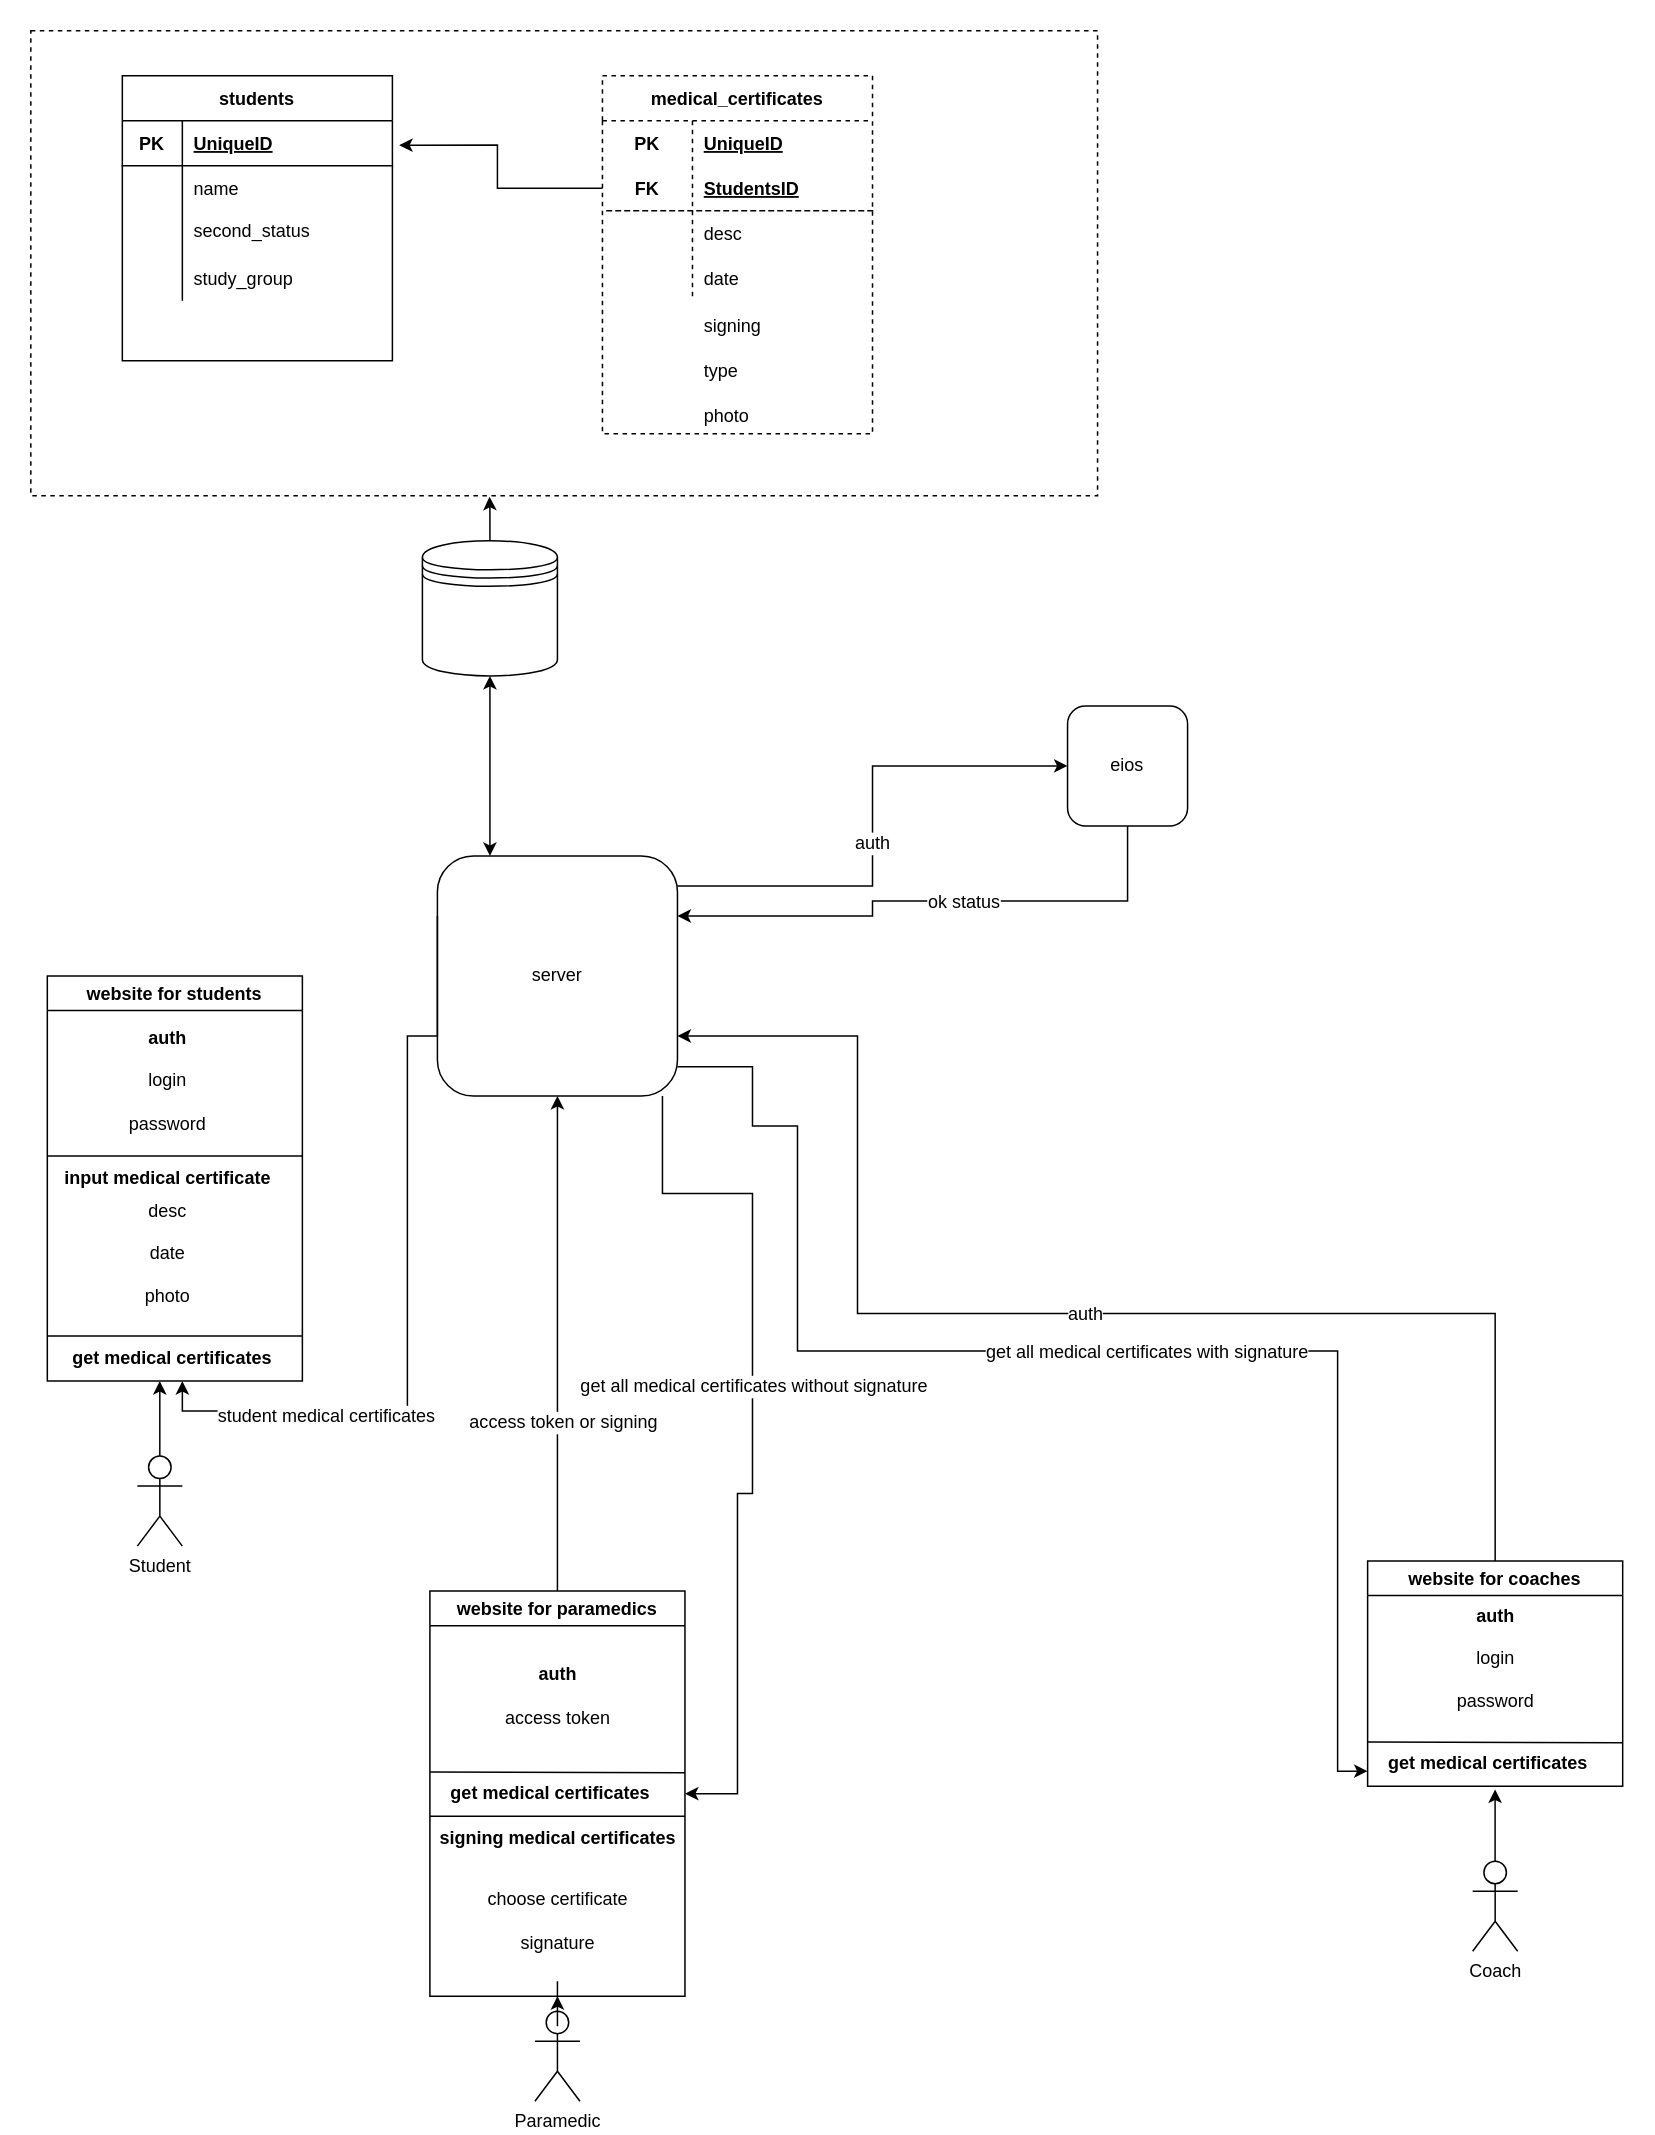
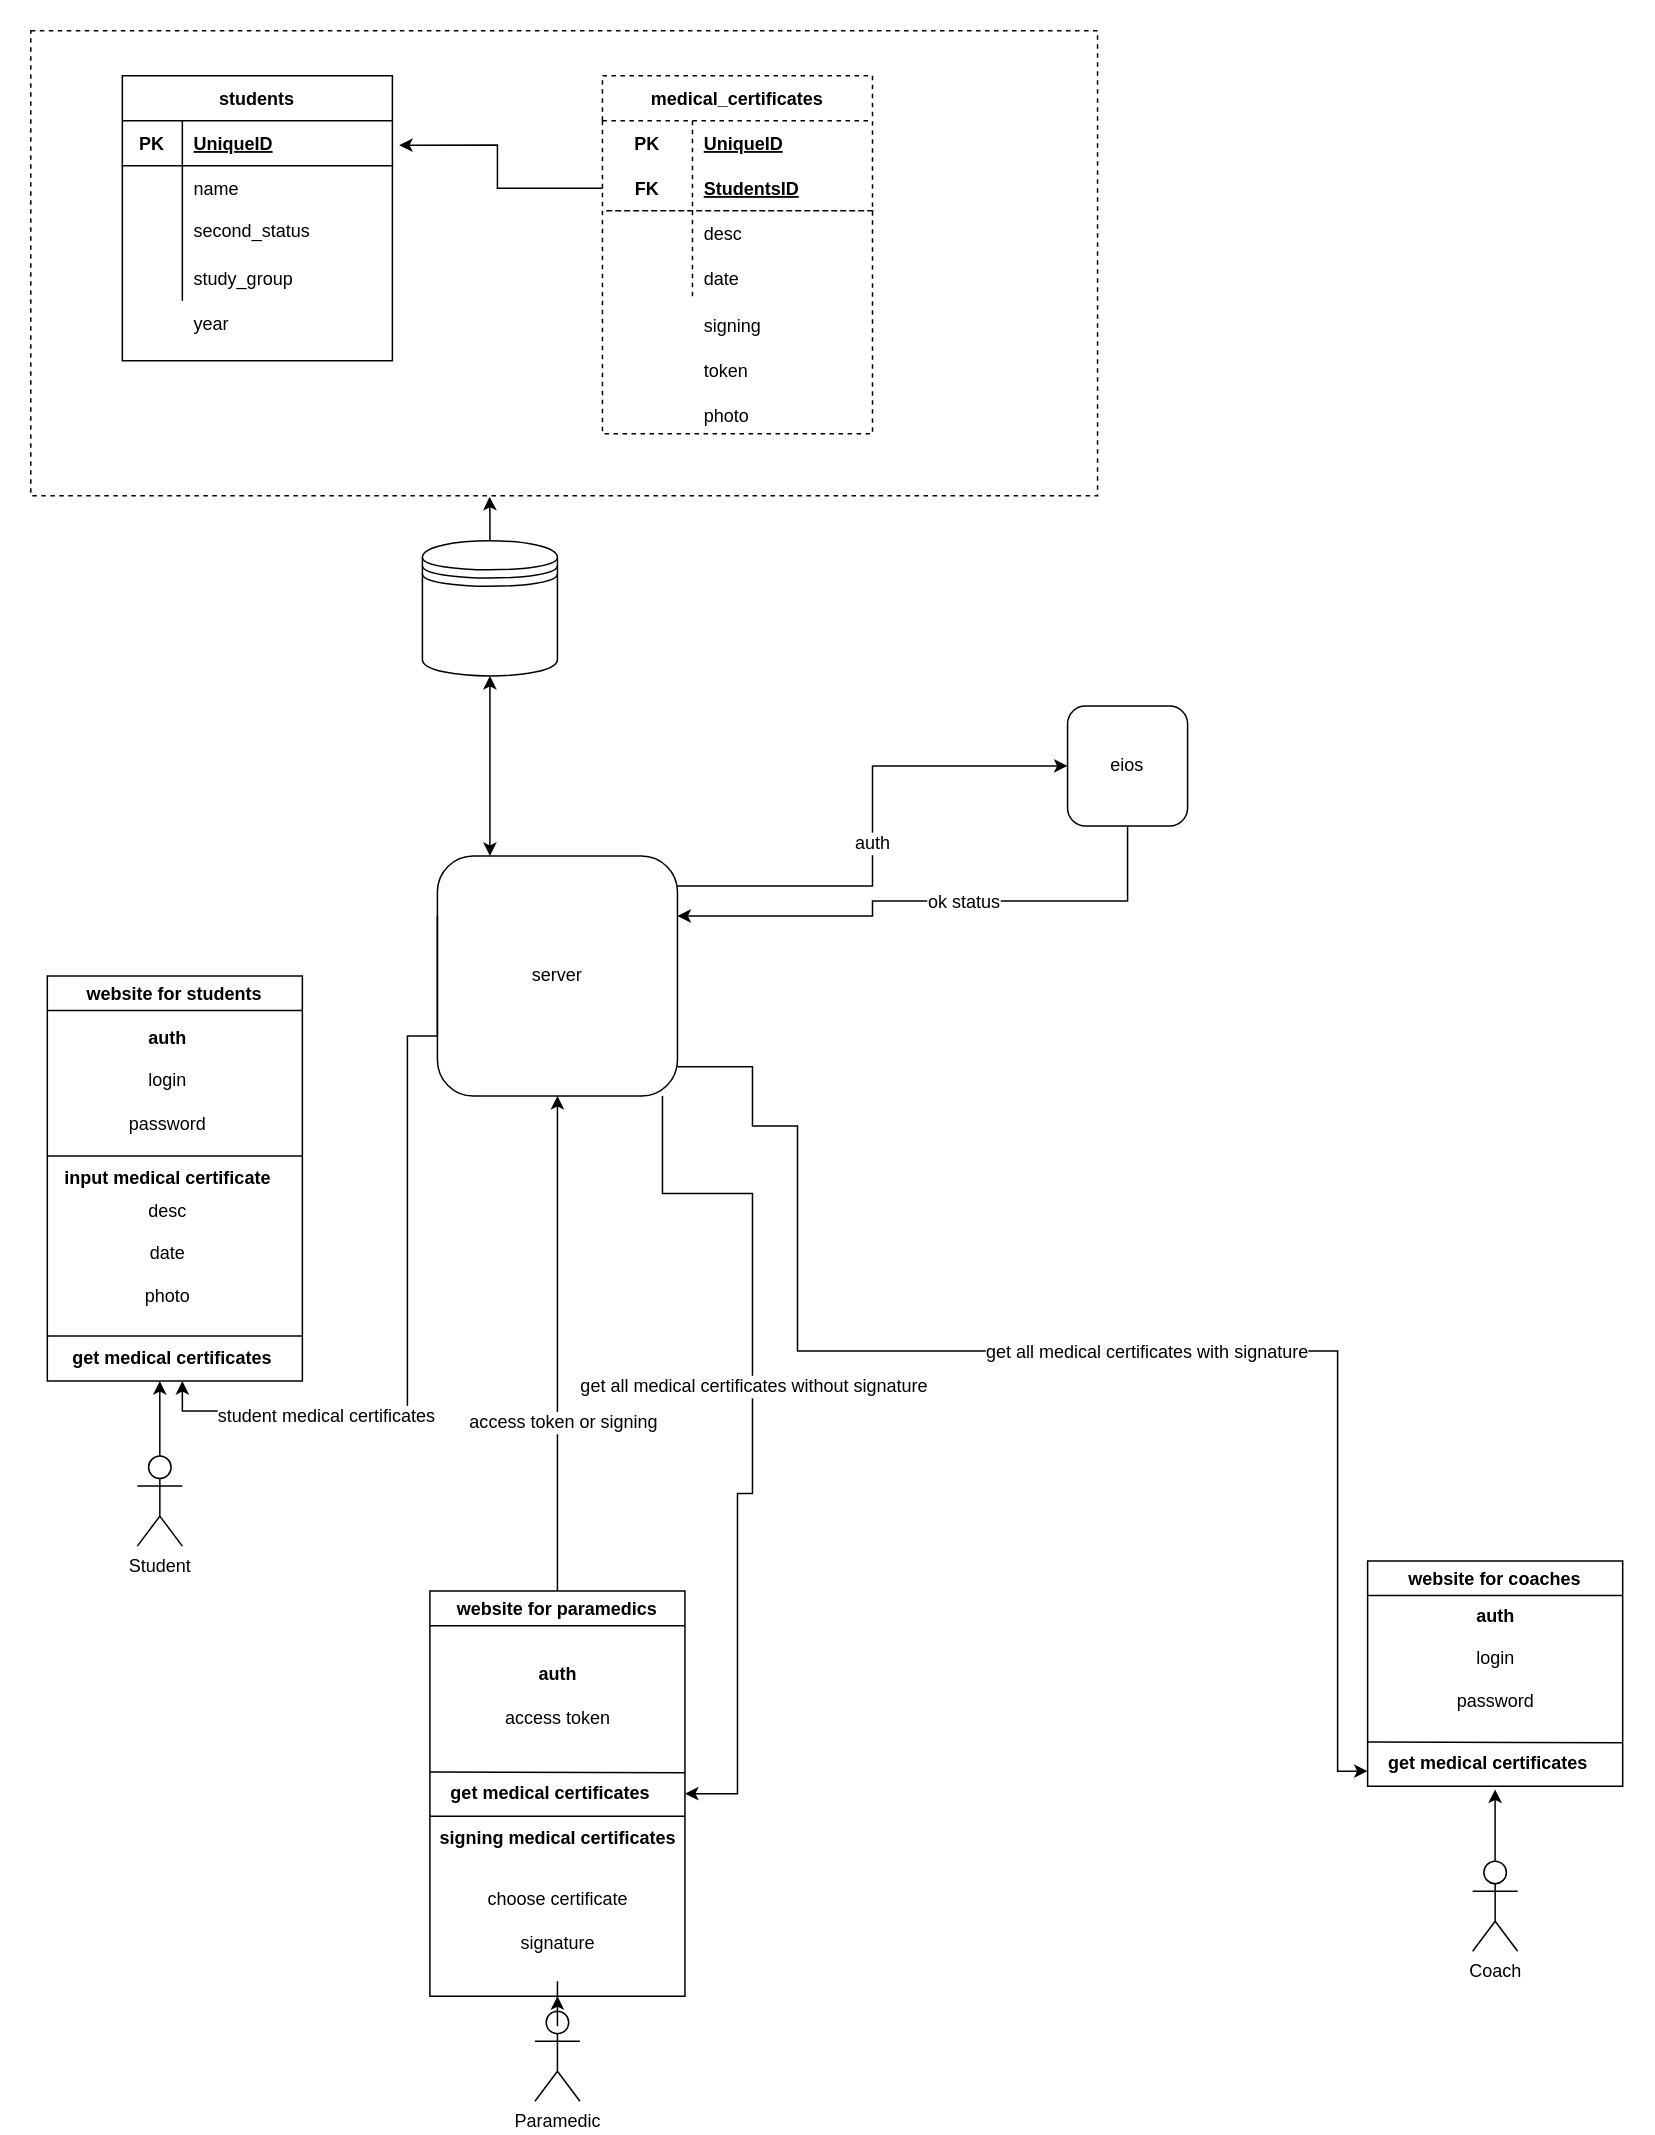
node "year": added
node "type": label "type" -> "token"
edge "website for coaches" -> "server": removed, label "auth"
